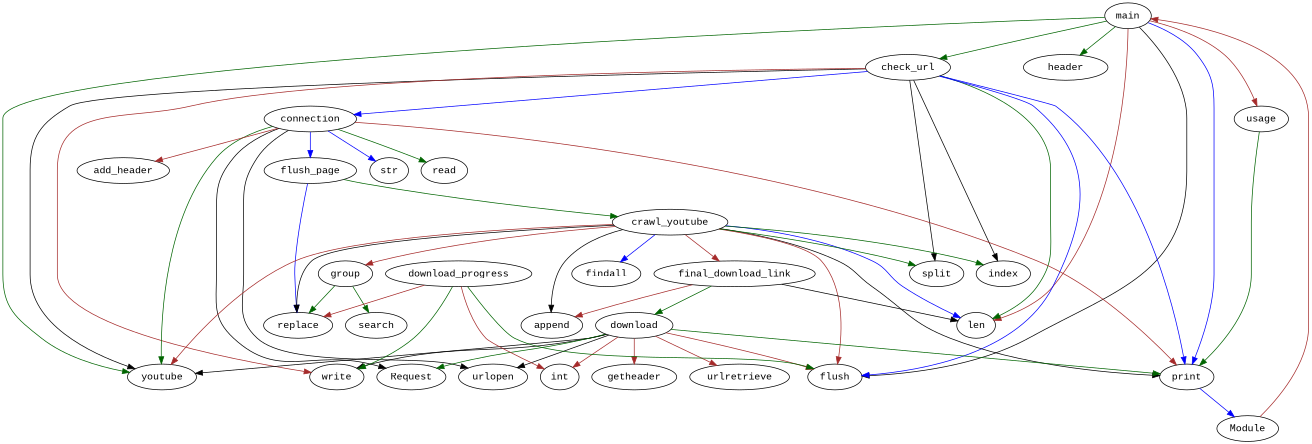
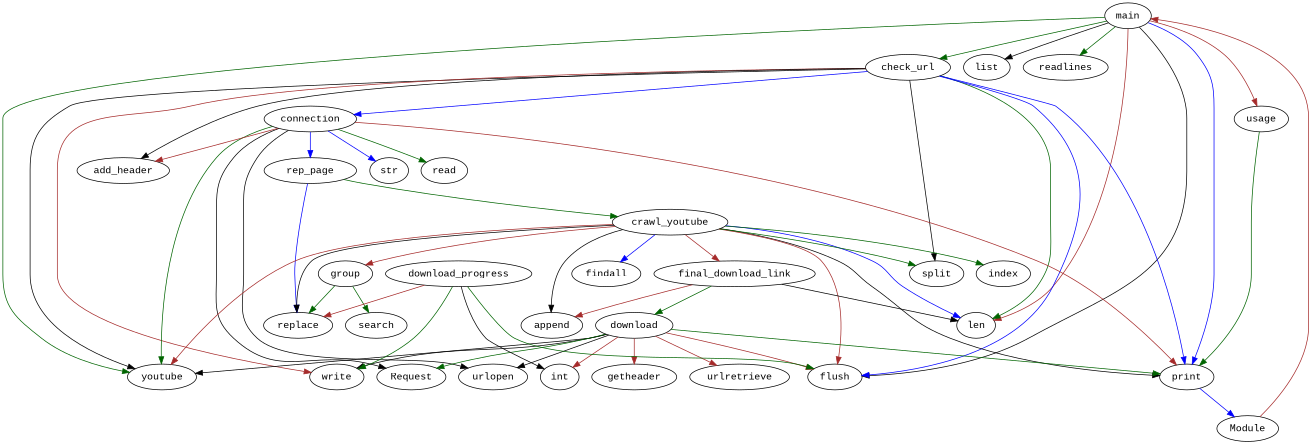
node "list": added
node "header": label "header" -> "readlines"
edge "check_url" -> "index": now "check_url" -> "add_header"
node "flush_page": label "flush_page" -> "rep_page"
edge "download_progress" -> "int": color brown -> black
